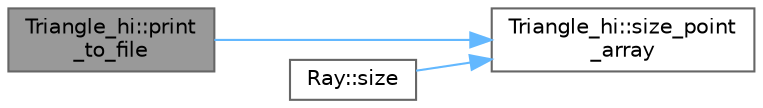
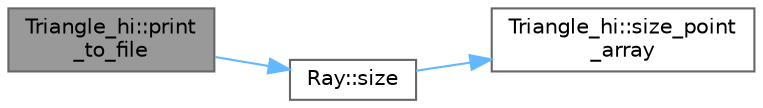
edge "Triangle_hi::print _to_file" -> "Triangle_hi::size_point _array": now "Triangle_hi::print _to_file" -> "Ray::size"
